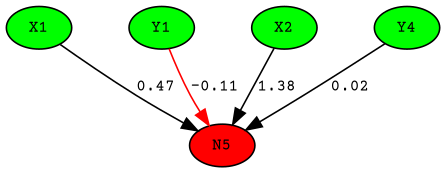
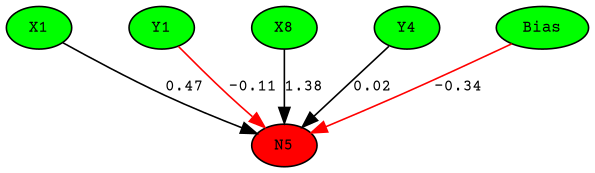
node "X2": label "X2" -> "X8"
node "Bias": added
